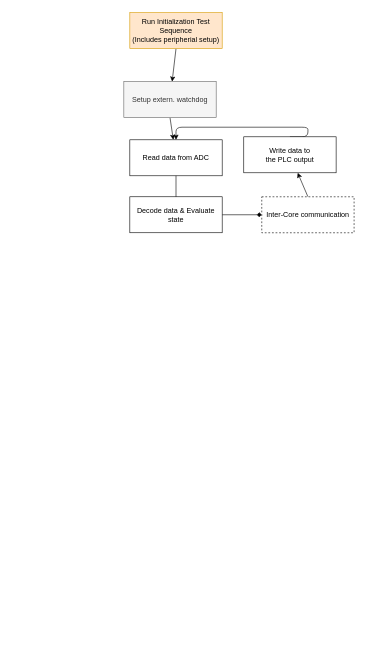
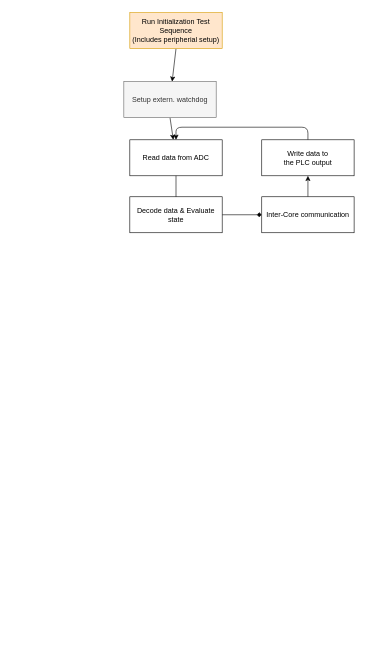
node "Write data to the PLC output": moved (290, 155) -> (308, 158)
node "Inter-Core communication": style dashed -> solid
